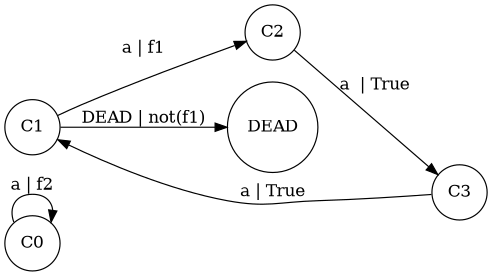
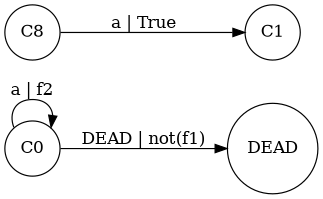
node "C2": removed
edge "C1" -> "DEAD": now "C0" -> "DEAD"
node "C3": label "C3" -> "C8"
